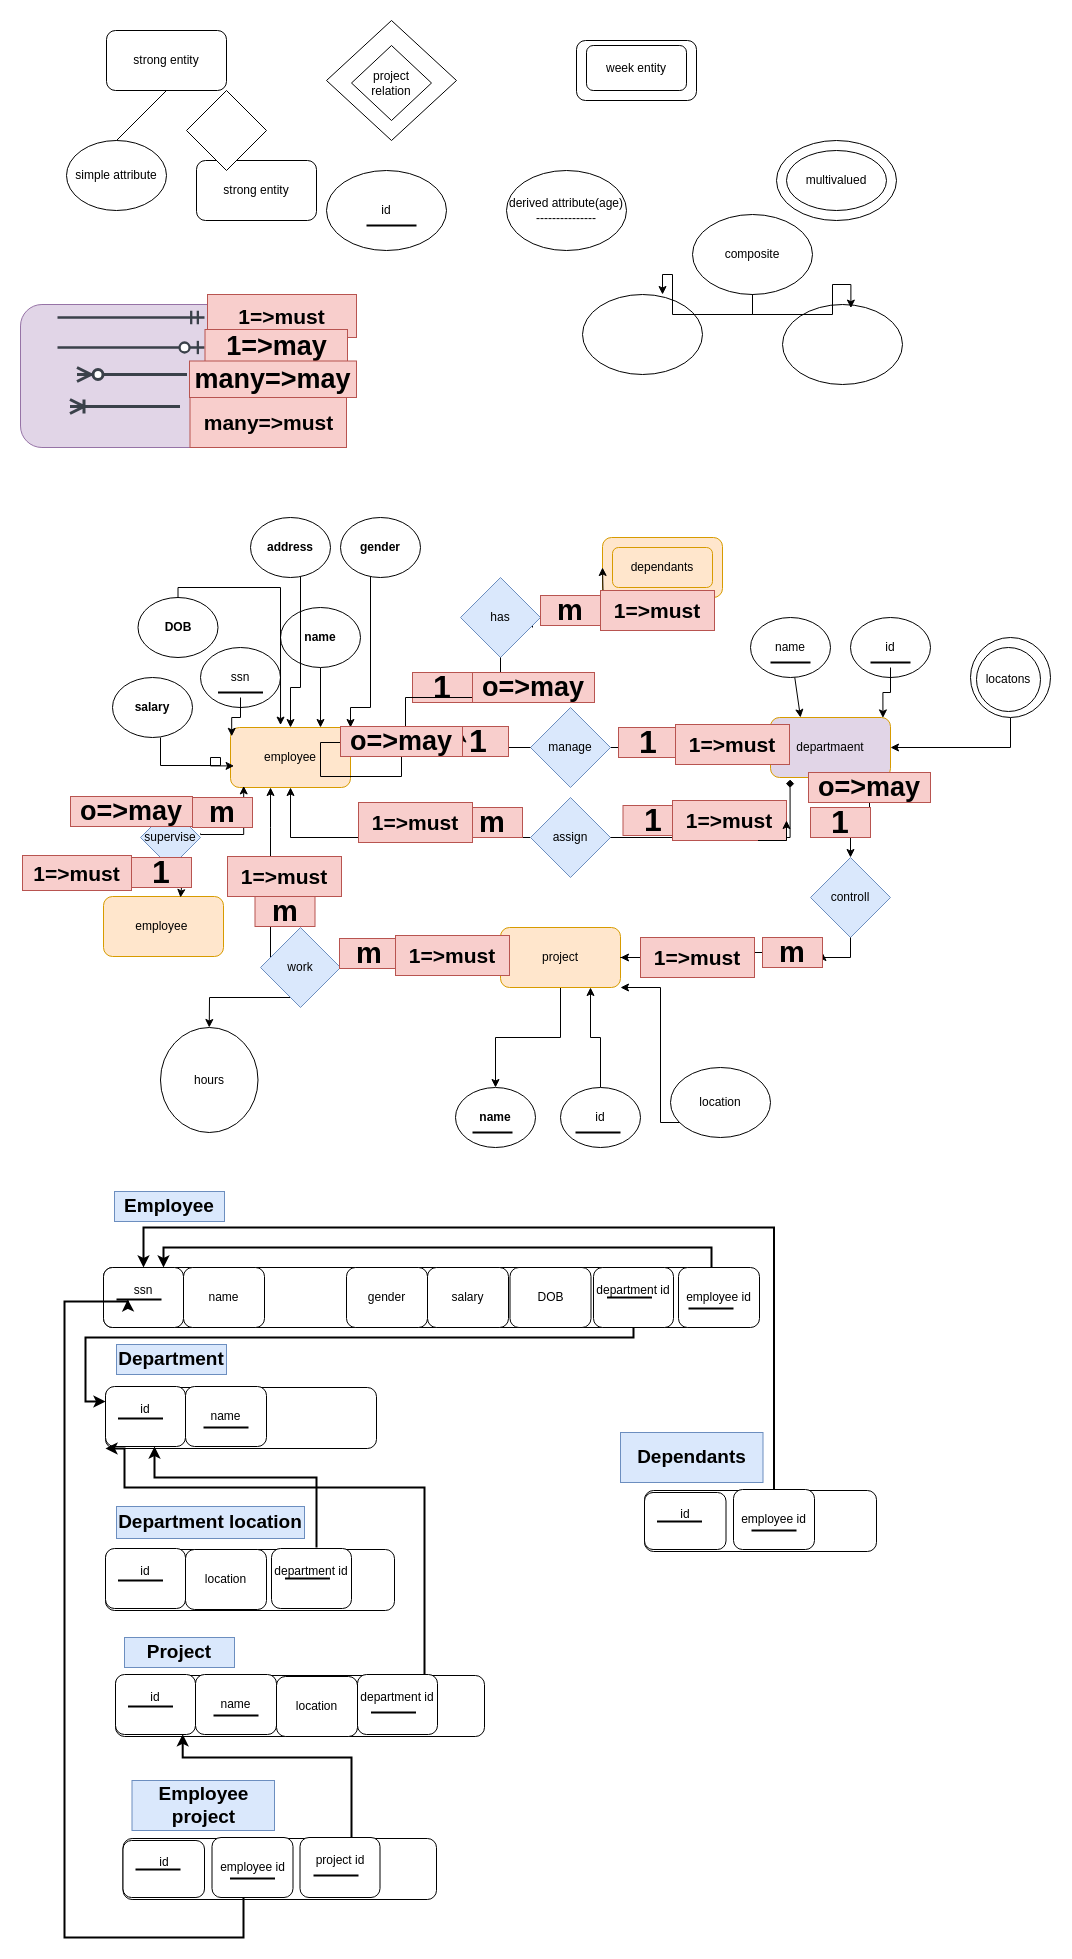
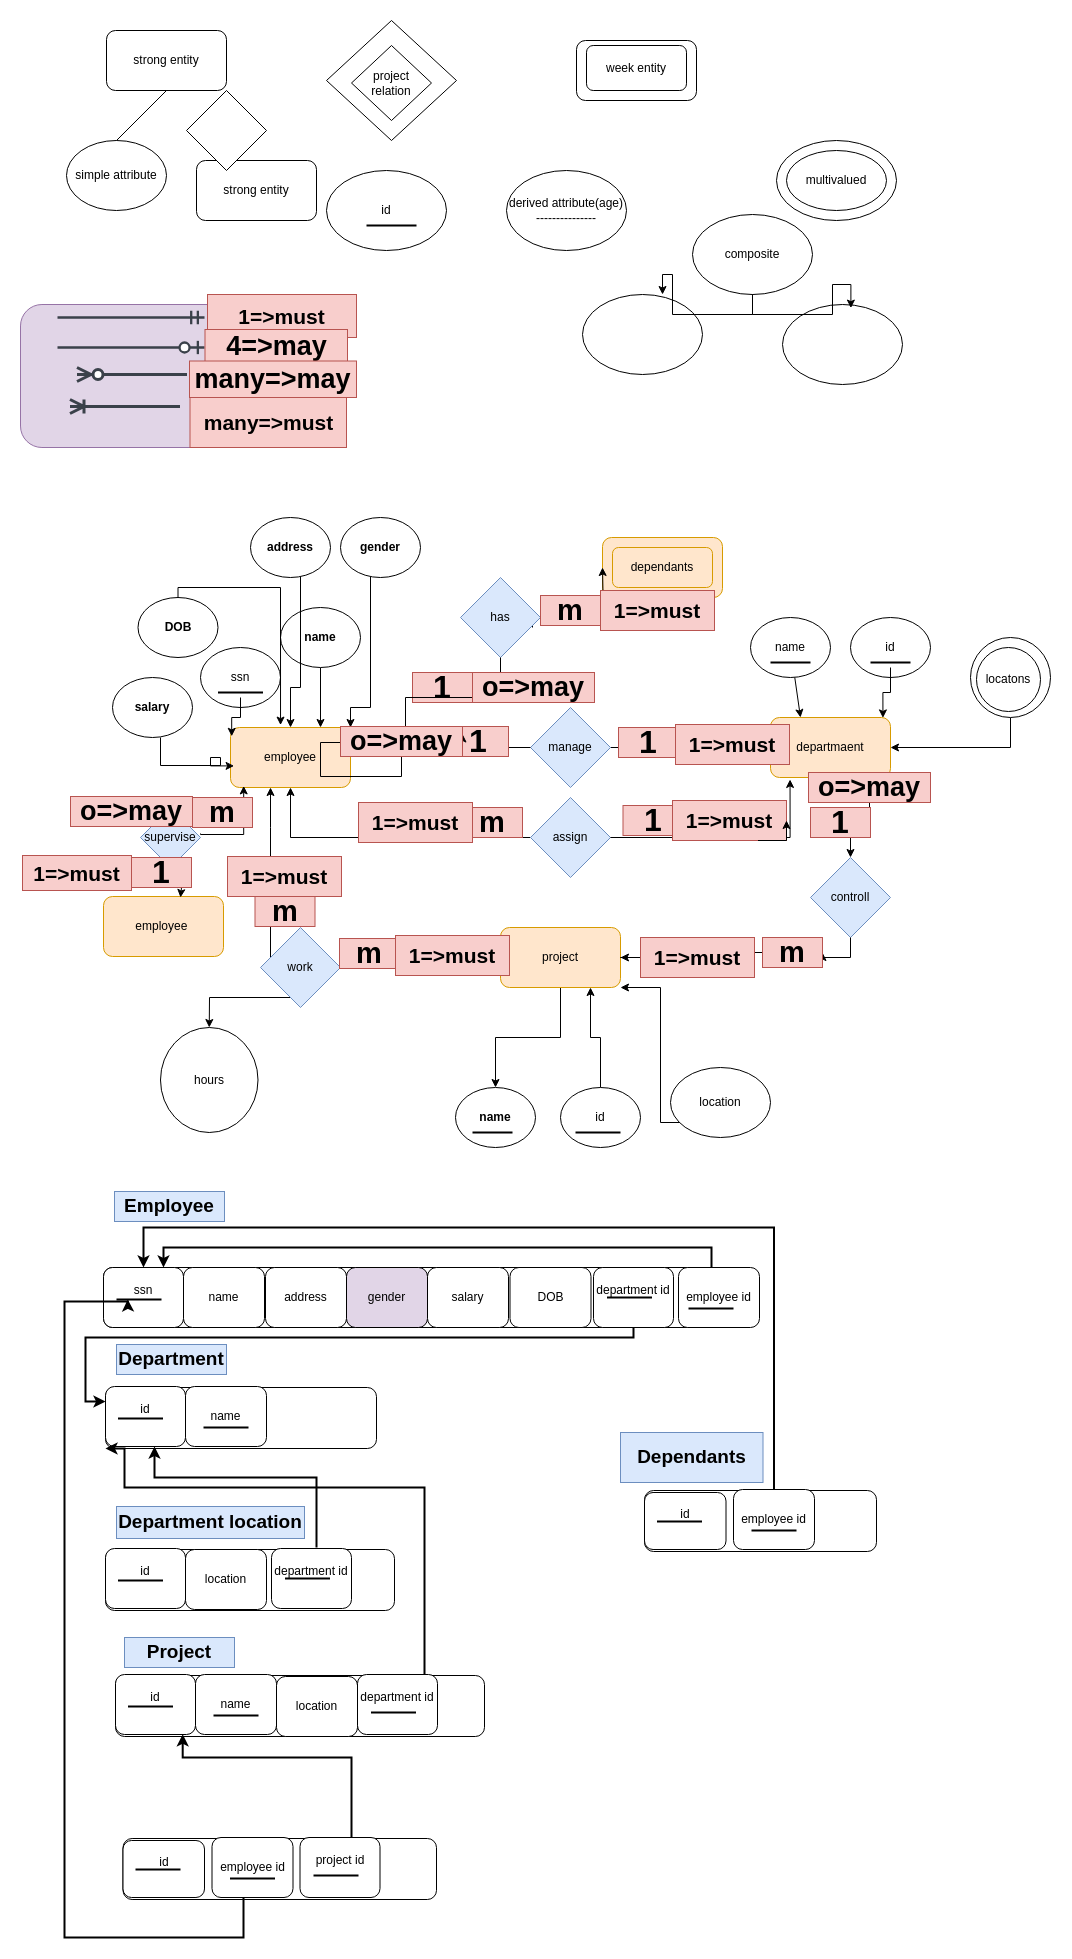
node "1=>may": label "1=>may" -> "4=>may"
node "departmaent": fillcolor #e1d5e7 -> #ffe6cc
edge "assign" -> "departmaent": arrowhead diamond -> classic
node "address": added
node "gender": fillcolor #ffffff -> #e1d5e7
node "Employee project": removed
